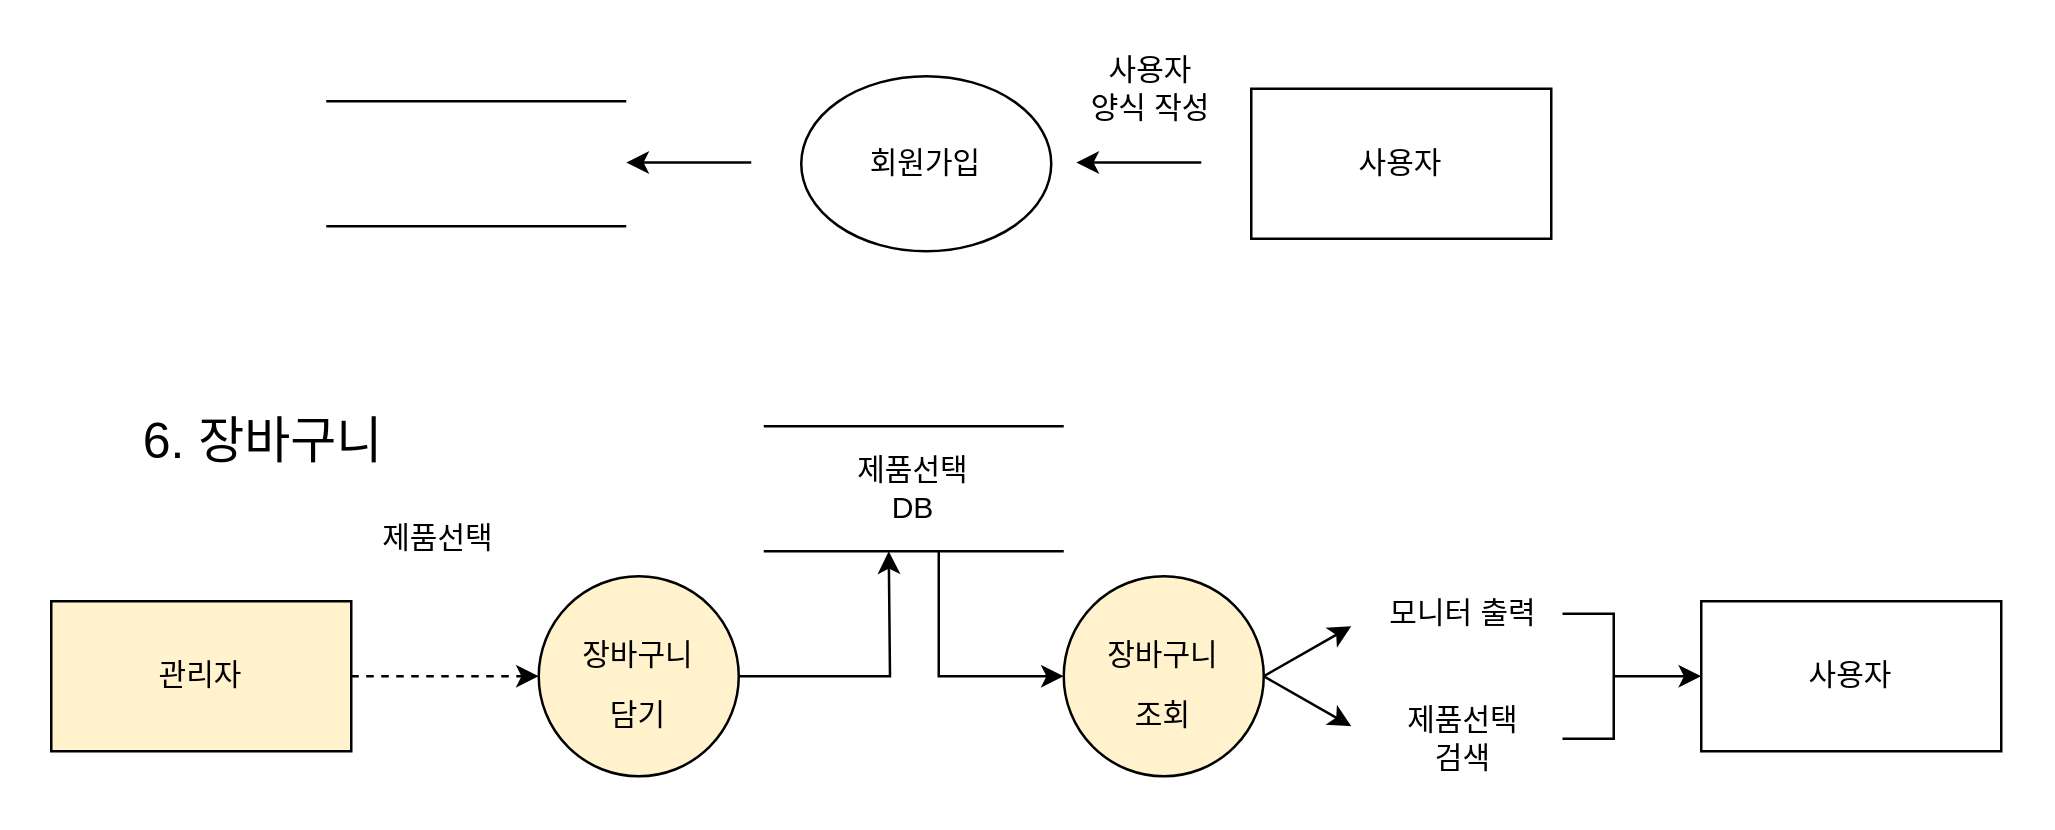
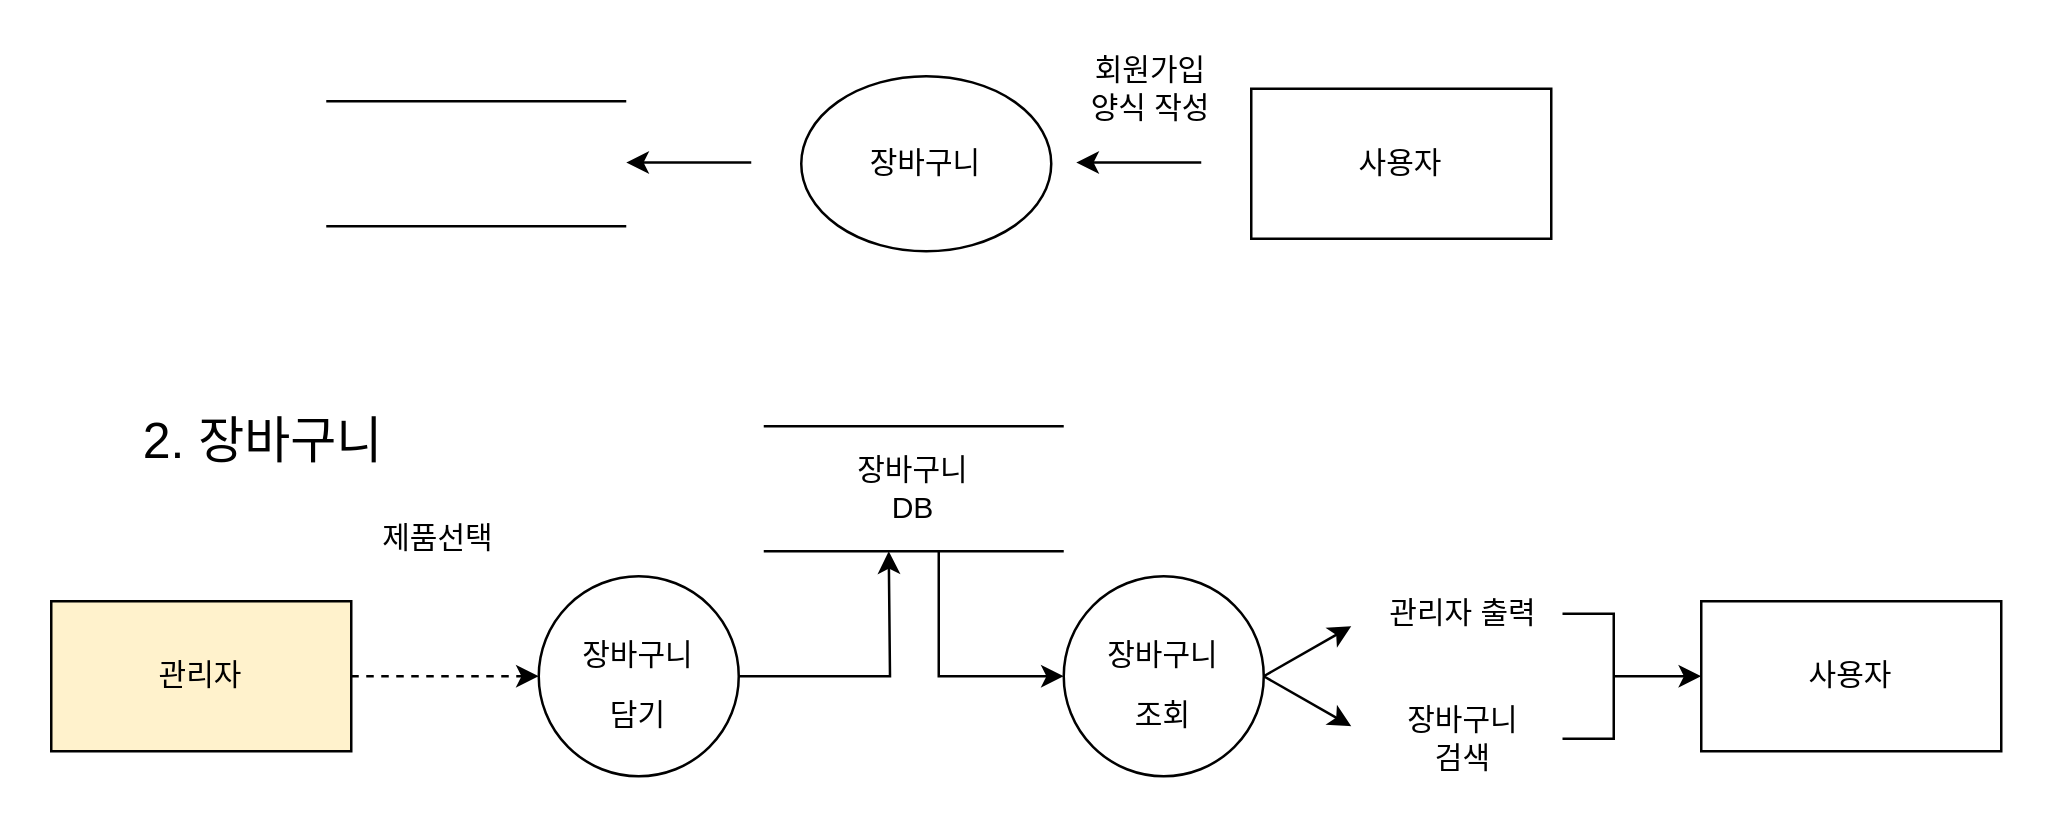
node "사용자 양식 작성": label "사용자 양식 작성" -> "회원가입 양식 작성"
node "회원가입": label "회원가입" -> "장바구니"
node "6. 장바구니": label "6. 장바구니" -> "2. 장바구니"
node "제품선택 DB": label "제품선택 DB" -> "장바구니 DB"
node "모니터 출력": label "모니터 출력" -> "관리자 출력"
node "장바구니 담기": fillcolor #fff2cc -> #ffffff
node "장바구니 조회": fillcolor #fff2cc -> #ffffff
node "제품선택 검색": label "제품선택 검색" -> "장바구니 검색"
